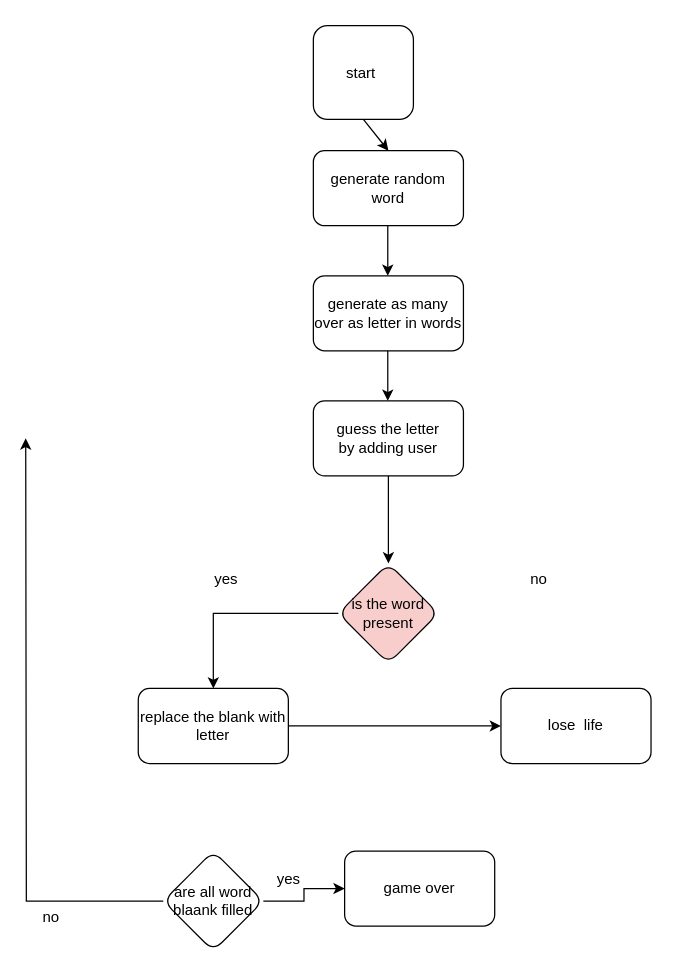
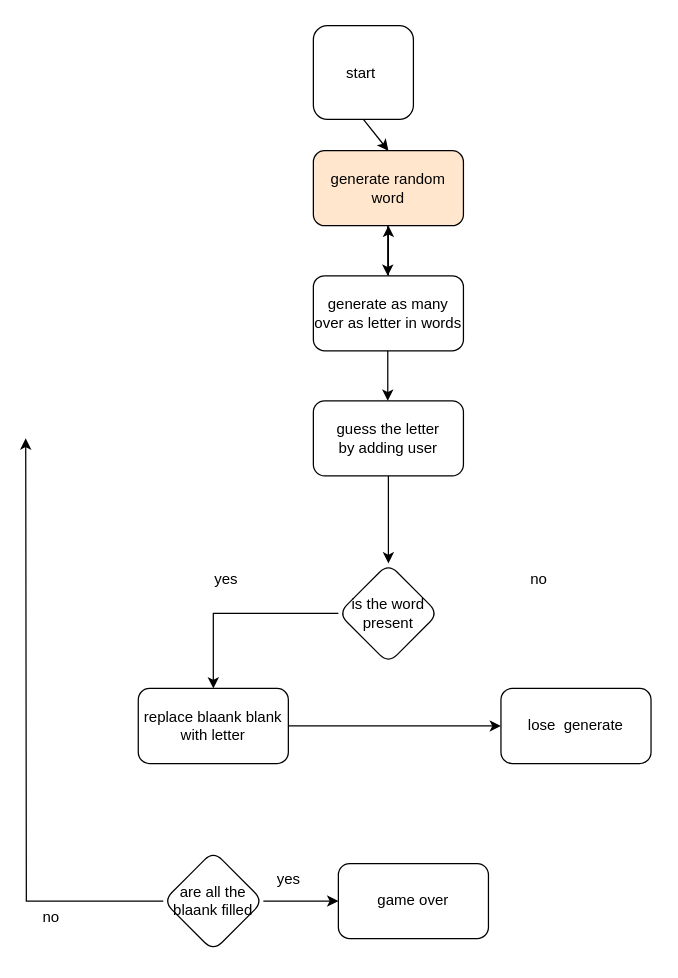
node "generate random word": fillcolor #ffffff -> #ffe6cc
edge "generate as many over as letter in words" -> "generate random word": added
node "is the word present": fillcolor #f8cecc -> #ffffff
node "replace the blank with letter": label "replace the blank with letter" -> "replace blaank blank with letter"
node "lose life": label "lose life" -> "lose generate"
node "game over": moved (419, 888) -> (413, 901)
node "are all word blaank filled": label "are all word blaank filled" -> "are all the blaank filled"
